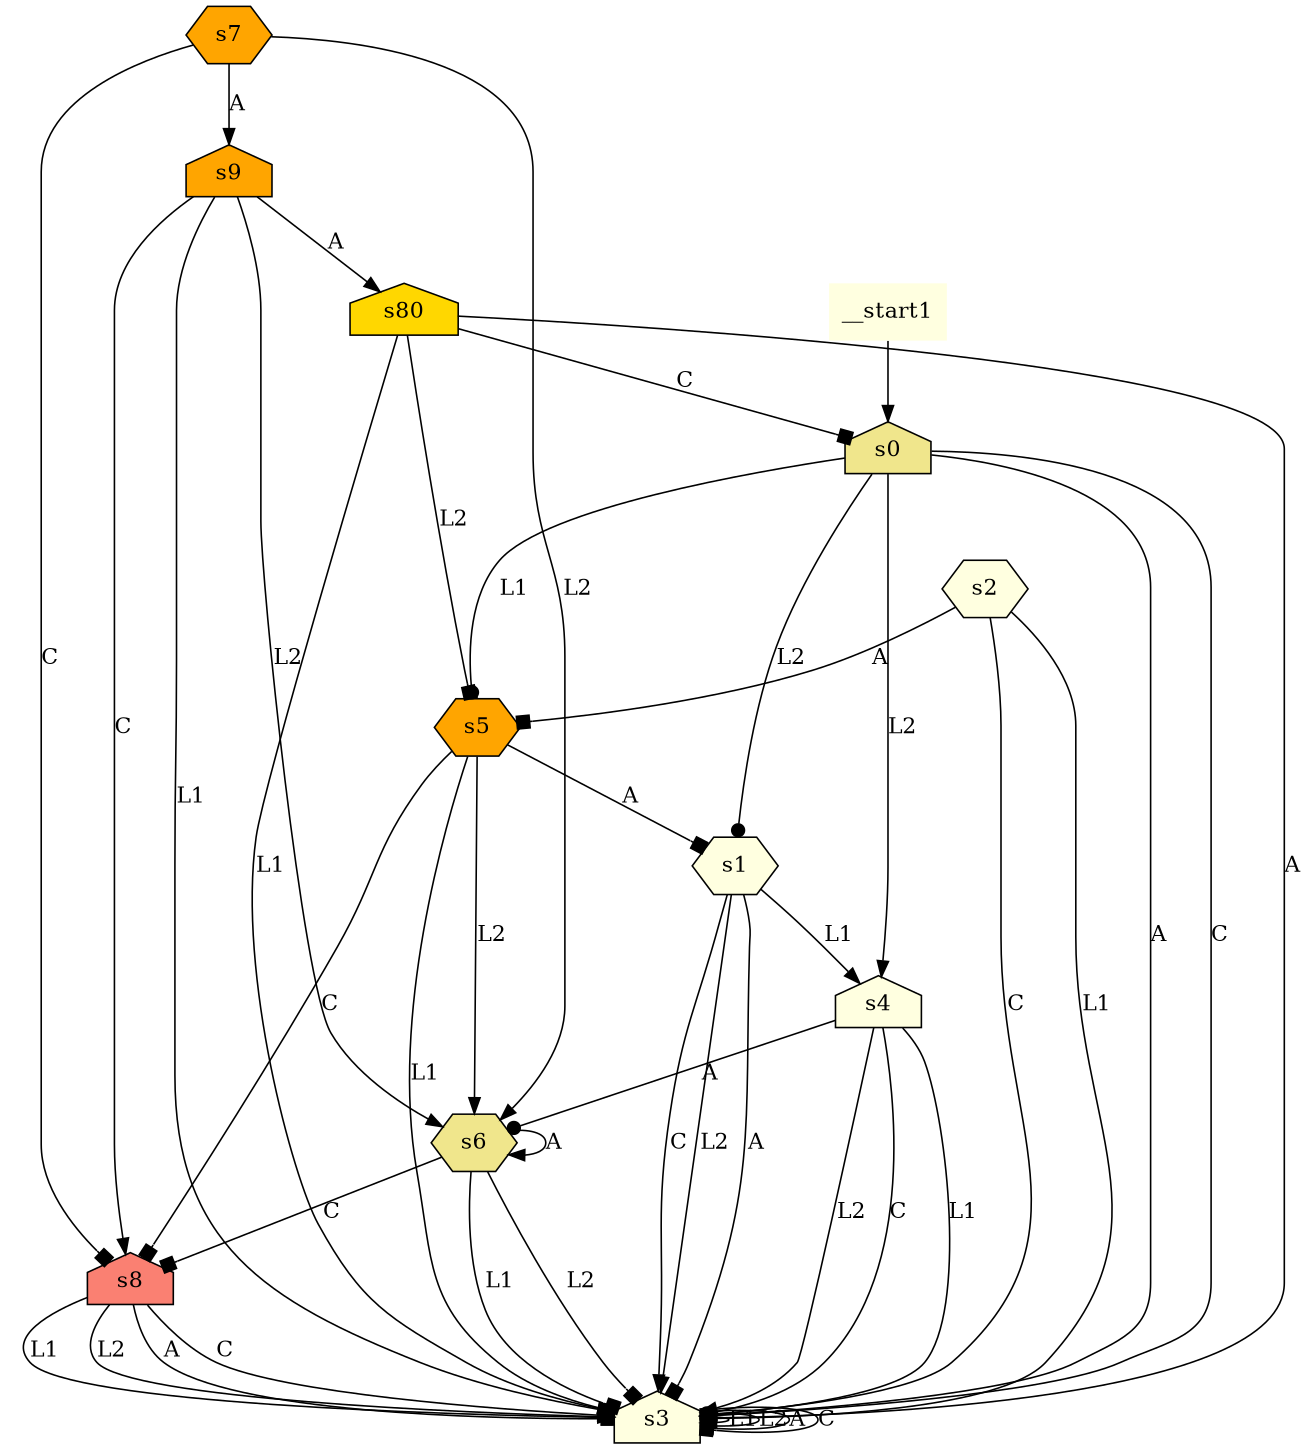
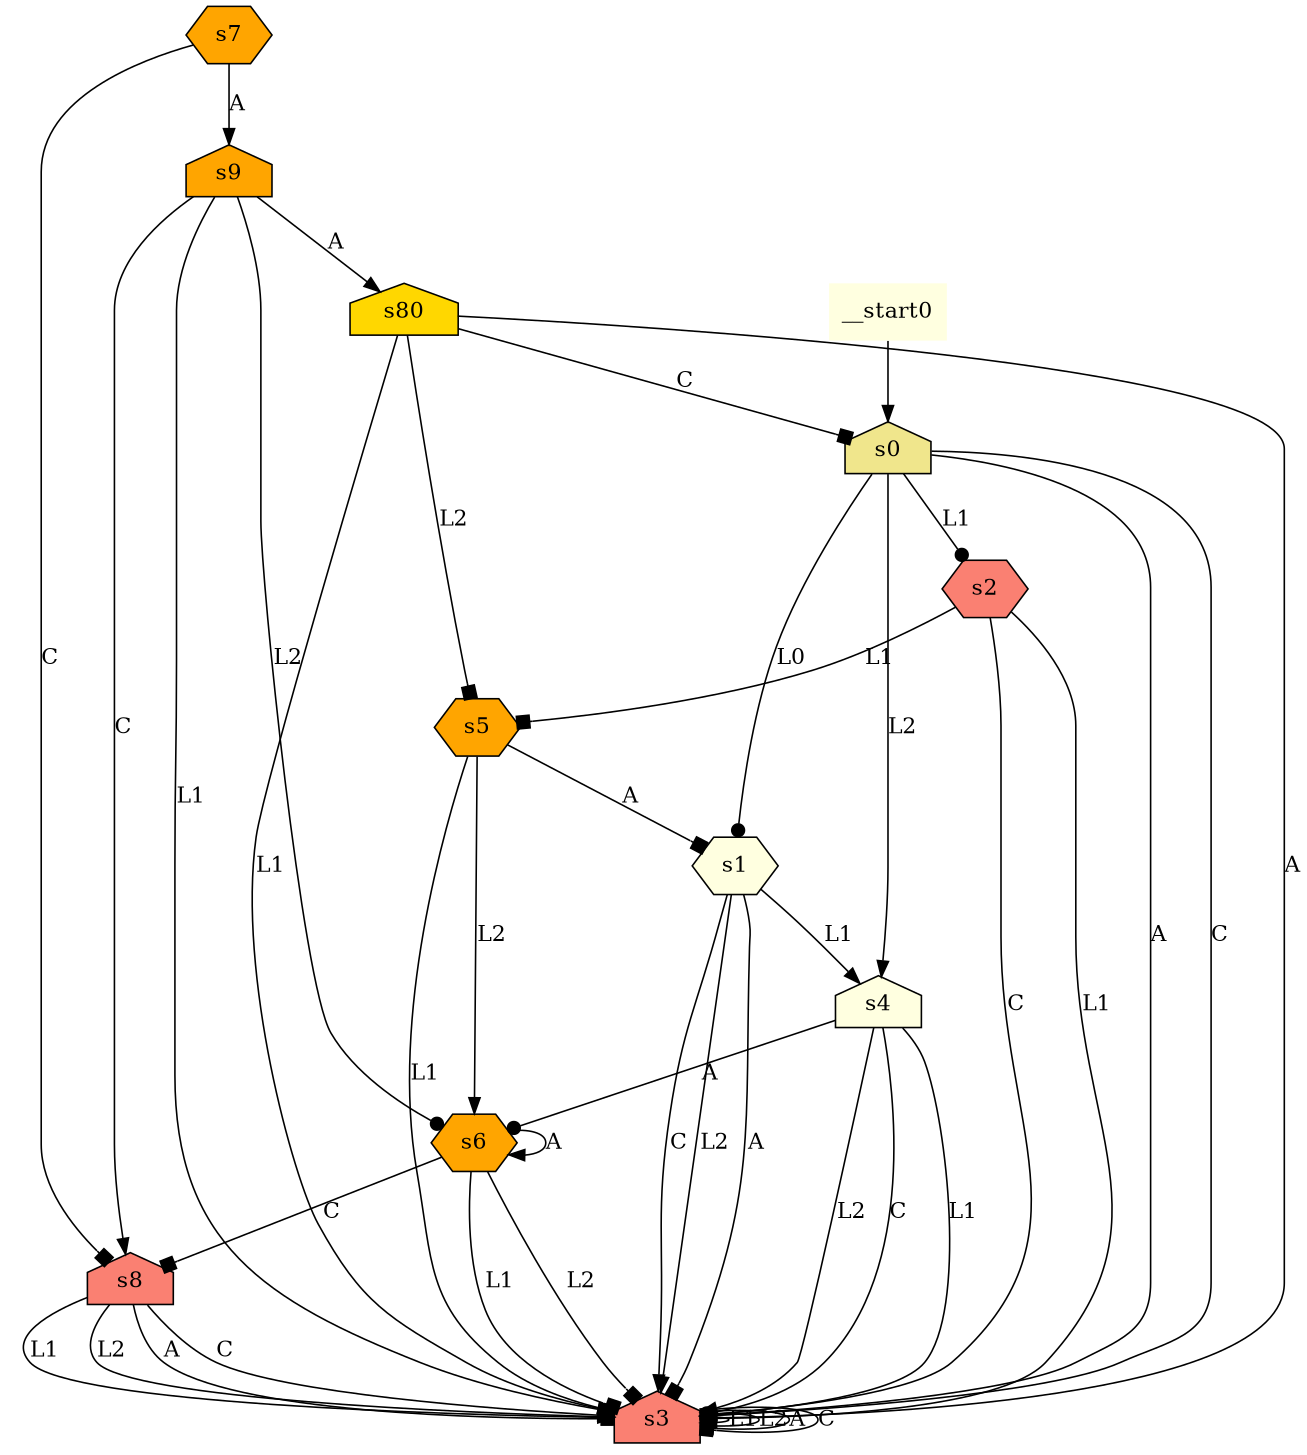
node "__start1": label "__start1" -> "__start0"
edge "s7" -> "s6": removed, label "L2"
edge "s0" -> "s5": now "s0" -> "s2"
node "s2": fillcolor lightyellow -> salmon
edge "s0" -> "s1": label "L2" -> "L0"
edge "s2" -> "s5": label "A" -> "L1"
edge "s9" -> "s6": arrowhead normal -> dot
edge "s5" -> "s8": removed, label "C"
node "s6": fillcolor khaki -> orange
node "s3": fillcolor lightyellow -> salmon
